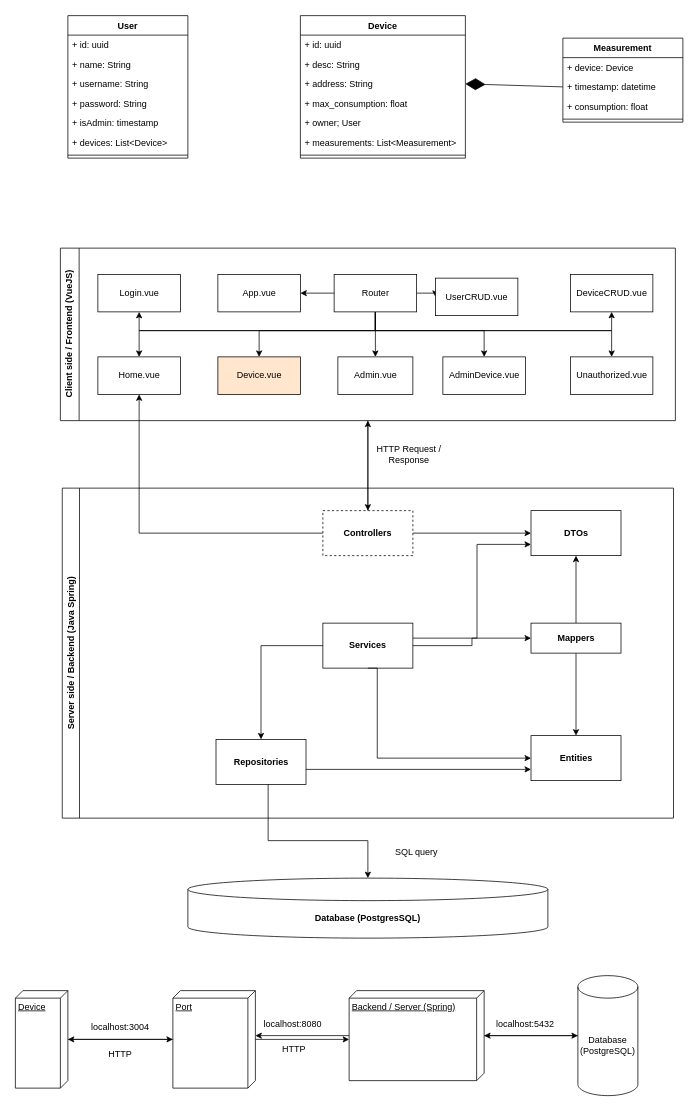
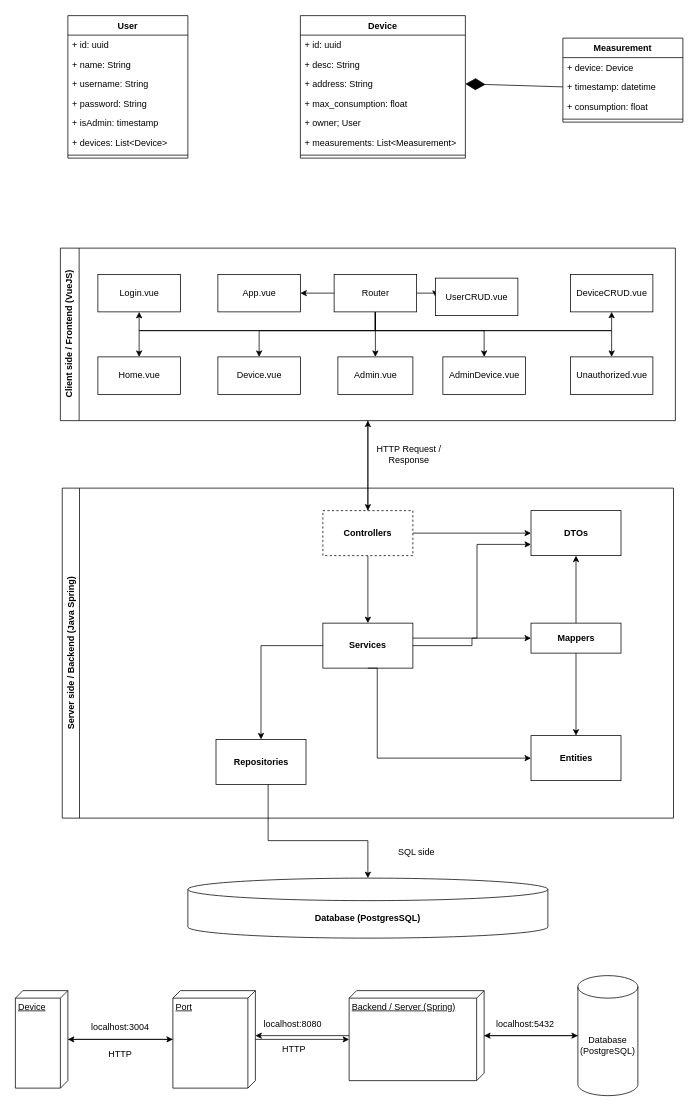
node "Device.vue": fillcolor #ffe6cc -> #ffffff
edge "Controllers" -> "Home.vue": now "Controllers" -> "Services"
edge "Repositories" -> "Entities": removed
node "SQL query": label "SQL query" -> "SQL side"
